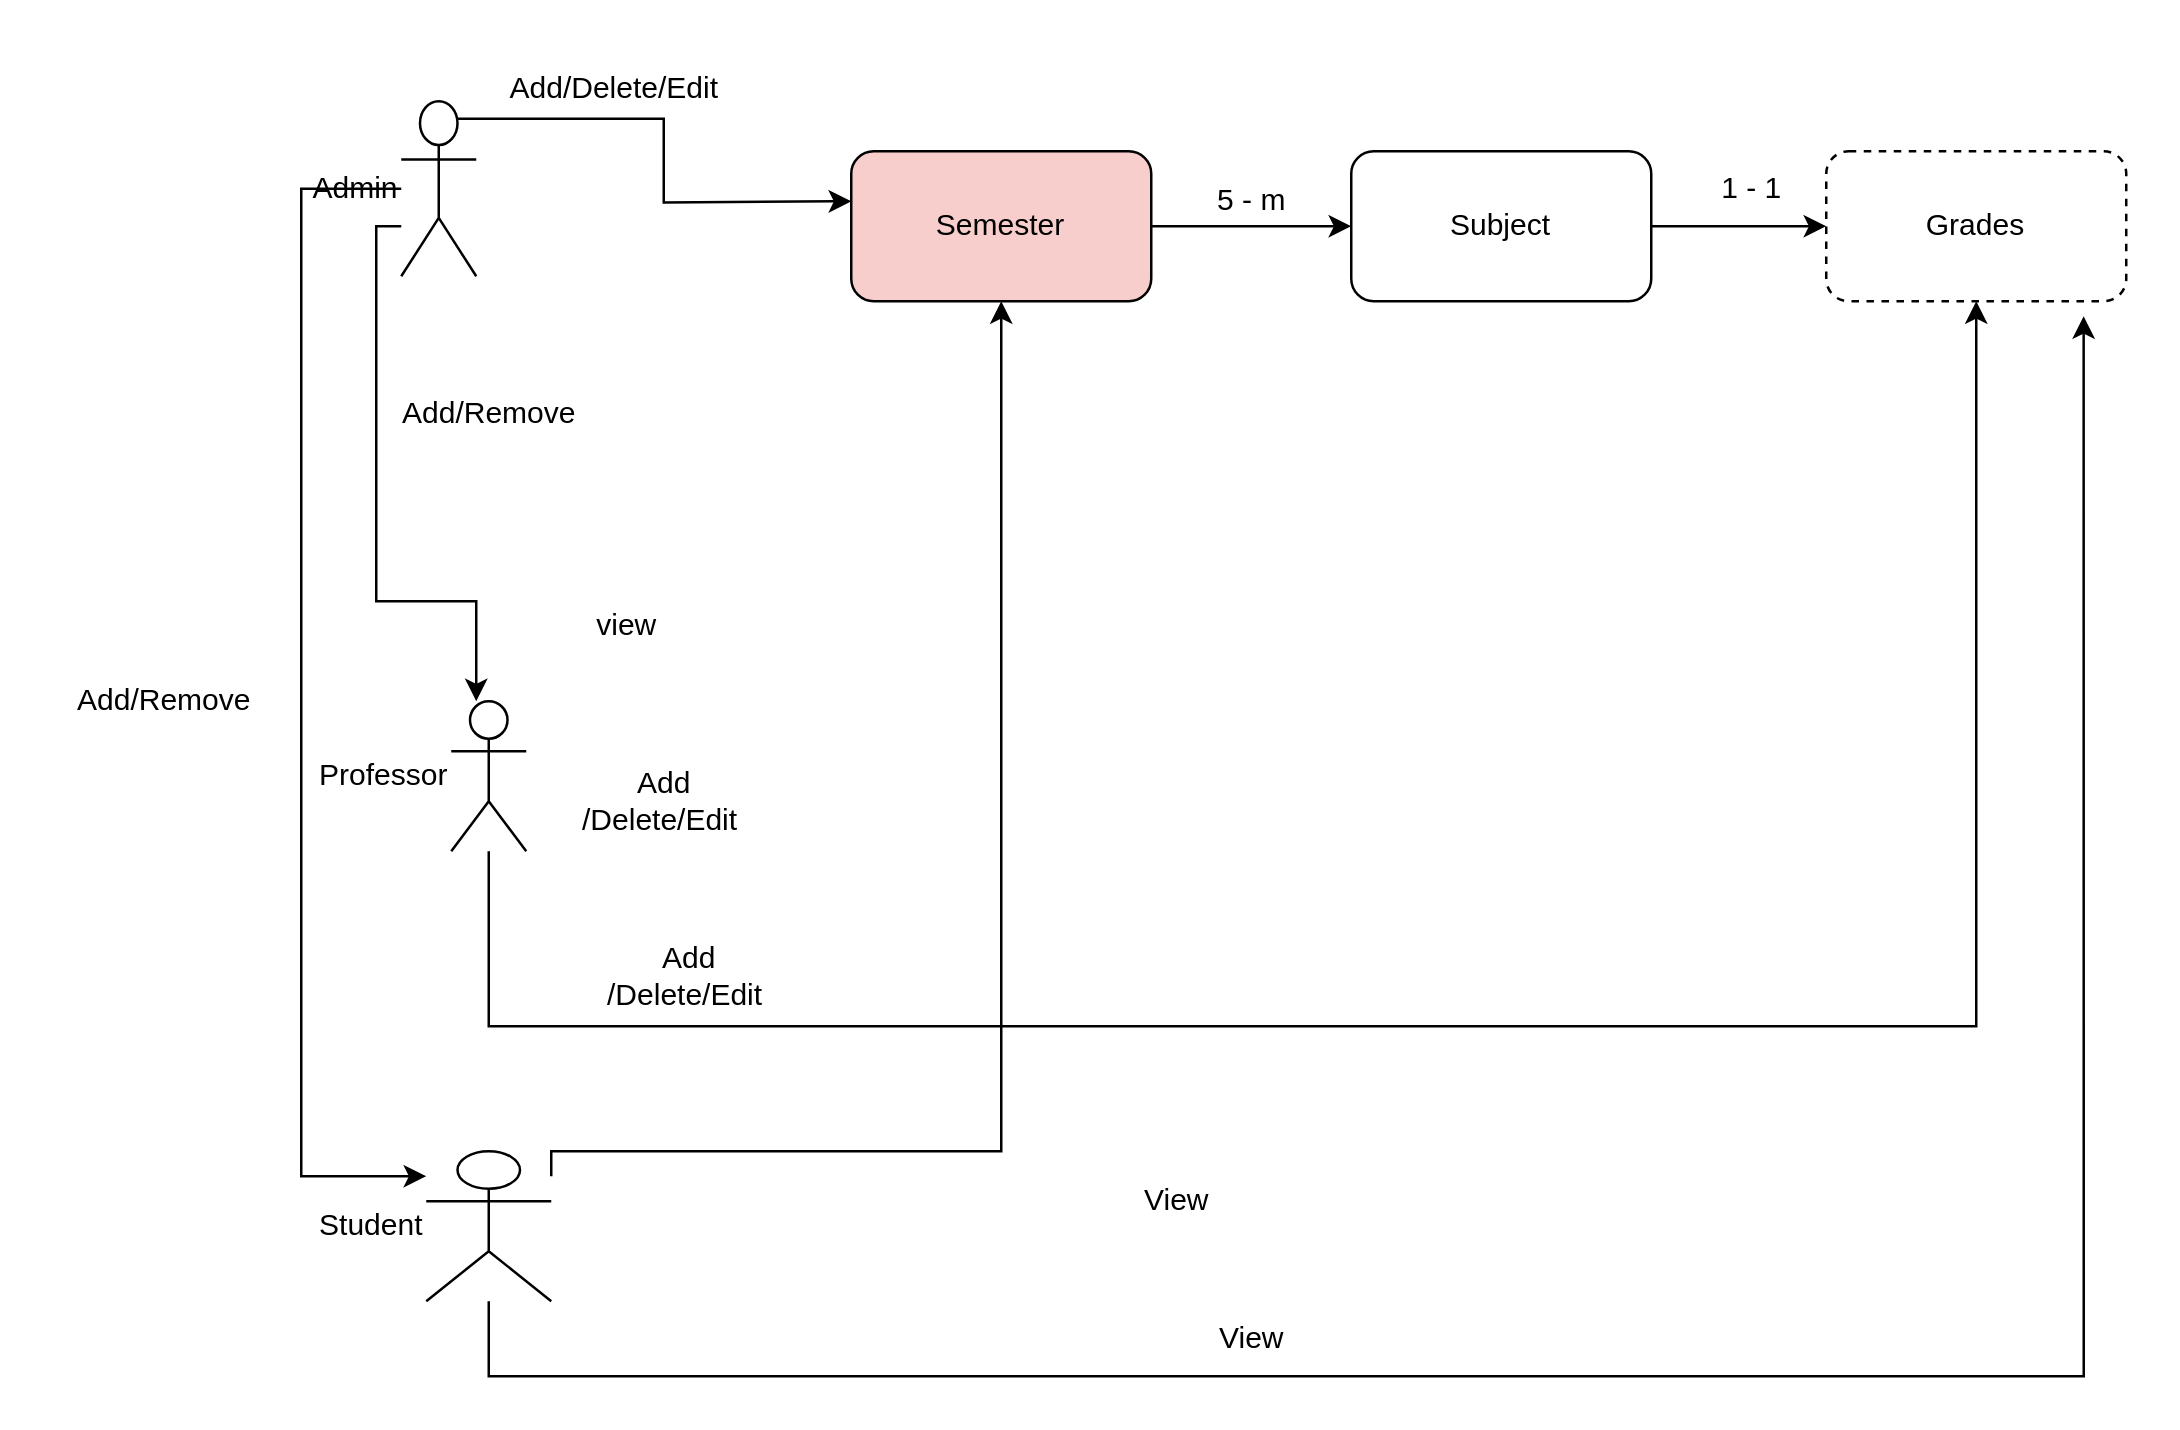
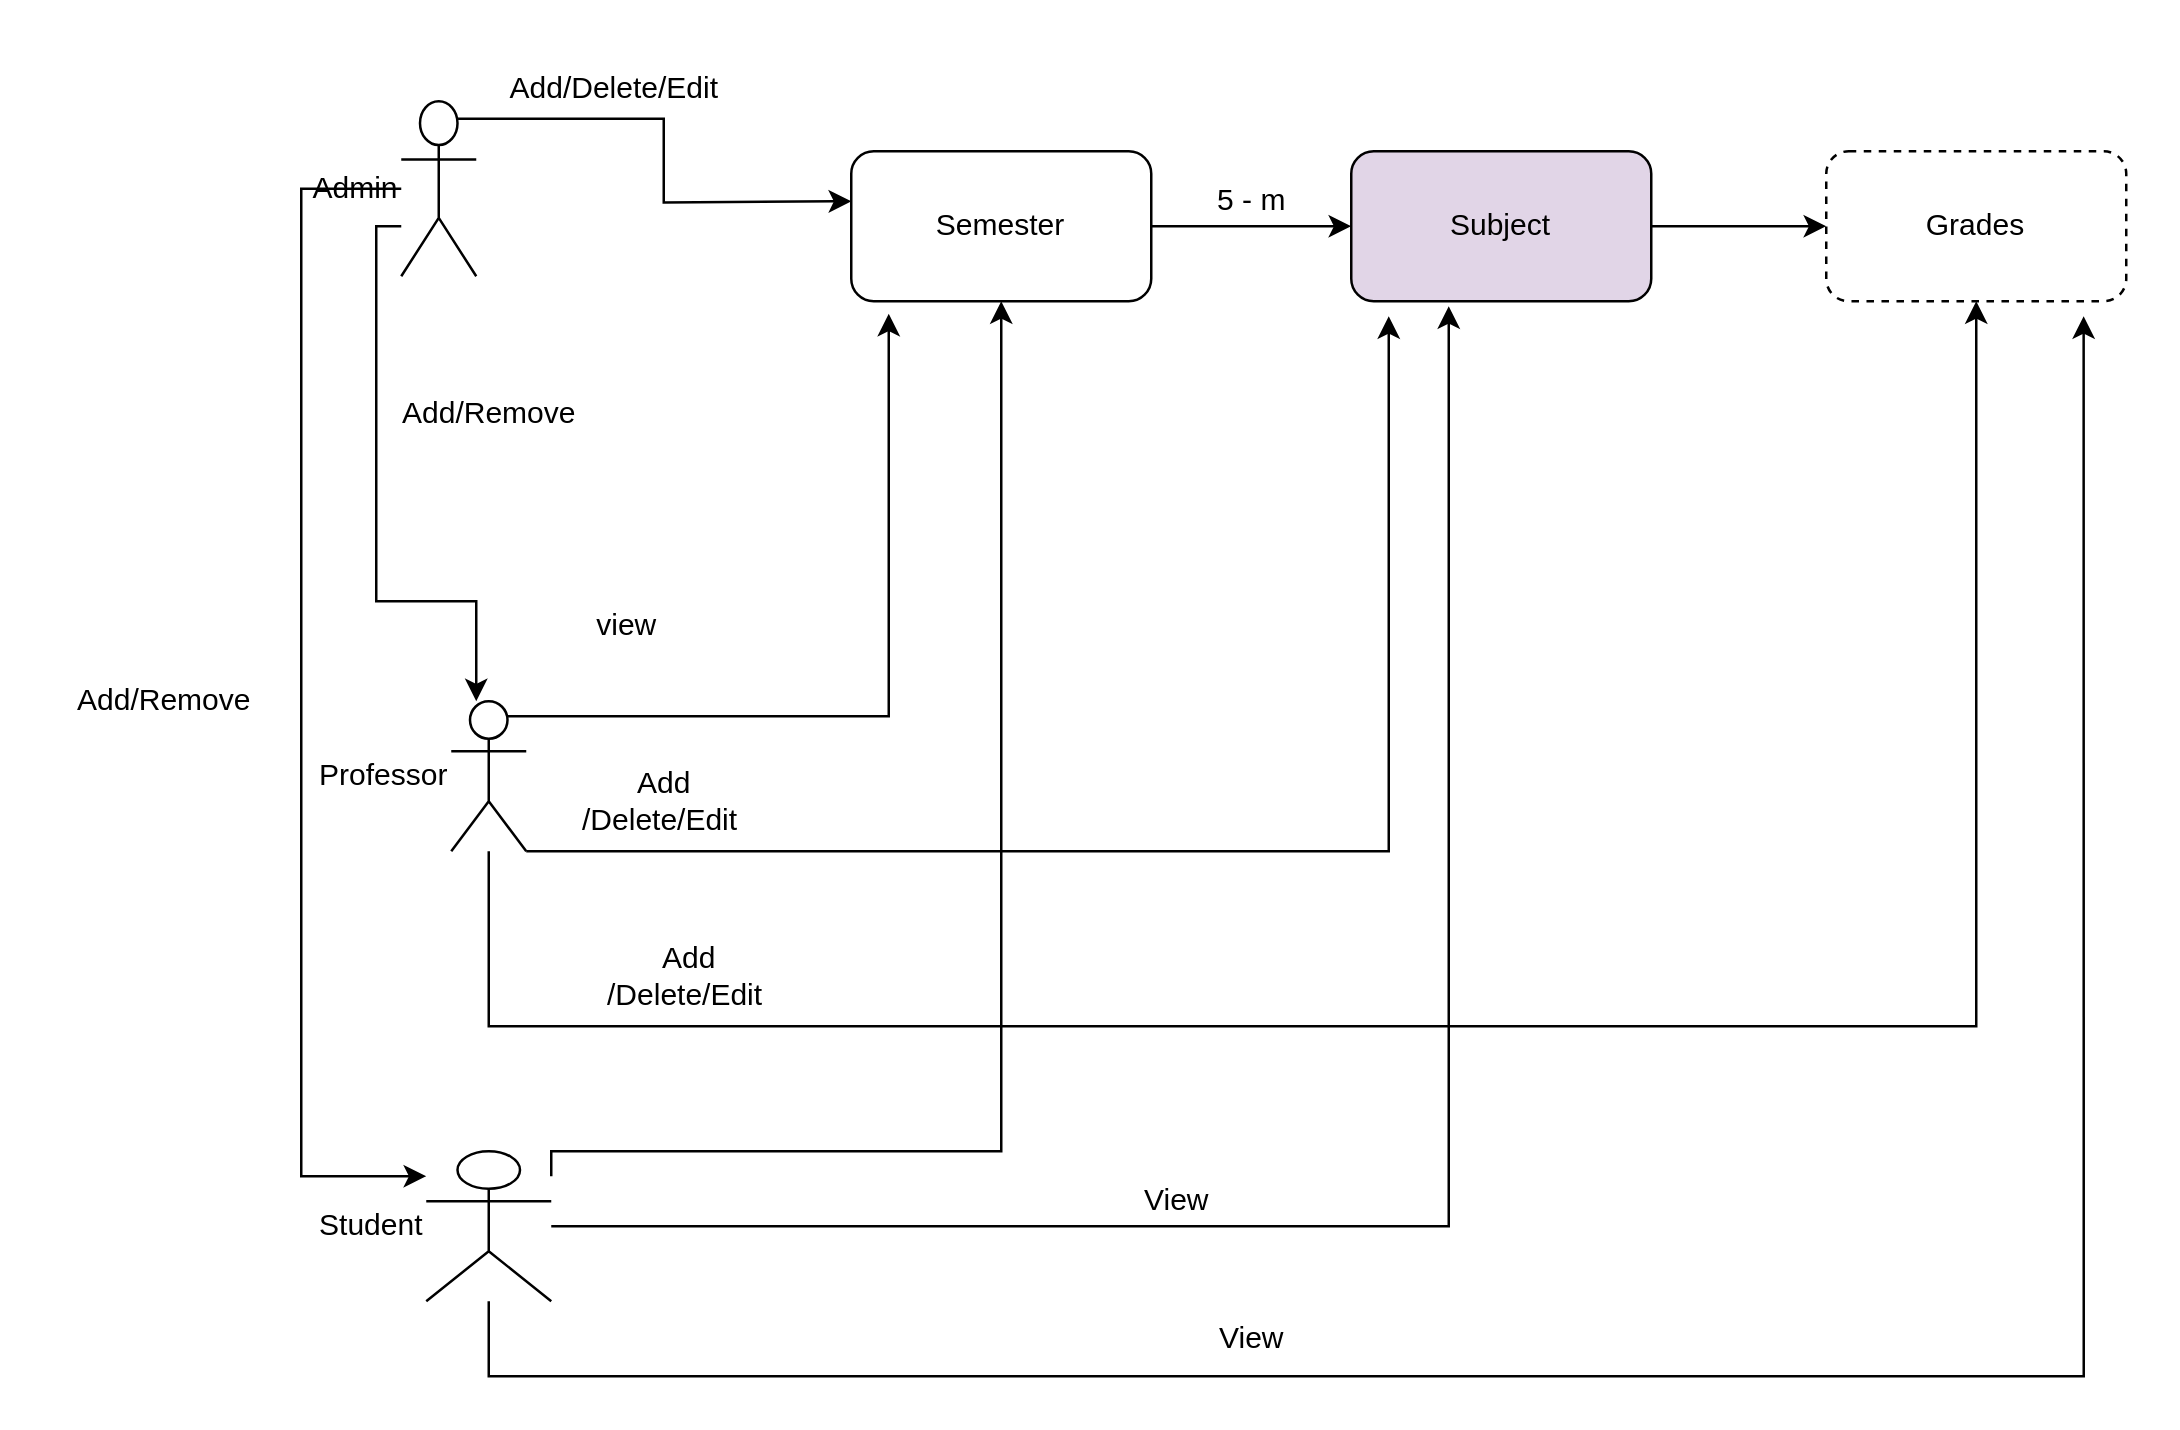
node "1 - 1": removed
node "Semester": fillcolor #f8cecc -> #ffffff
node "Subject": fillcolor #ffffff -> #e1d5e7
edge "Professor" -> "Semester": added
edge "Professor" -> "Subject": added
edge "Student" -> "Subject": added
